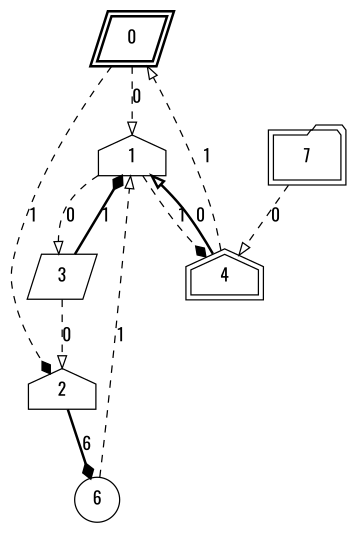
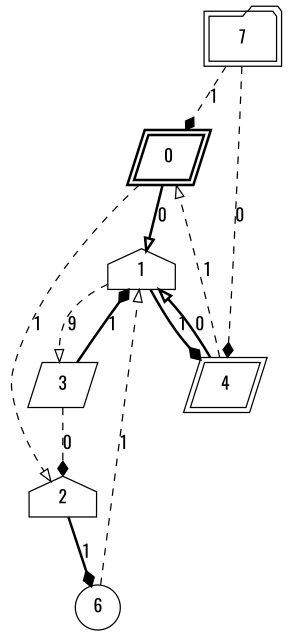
edge "7" -> "0": added, label "1"
edge "0" -> "1": style dashed -> bold
edge "0" -> "2": arrowhead diamond -> onormal
edge "1" -> "4": style dashed -> bold
edge "7" -> "4": arrowhead onormal -> diamond
edge "1" -> "3": label "0" -> "9"
node "4": shape house -> parallelogram
edge "3" -> "2": arrowhead onormal -> diamond
edge "2" -> "6": label "6" -> "1"
